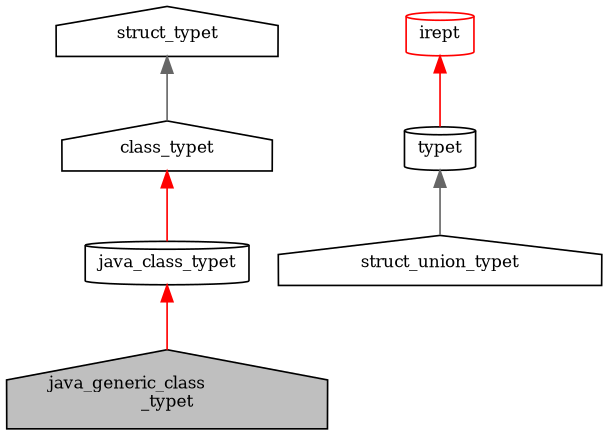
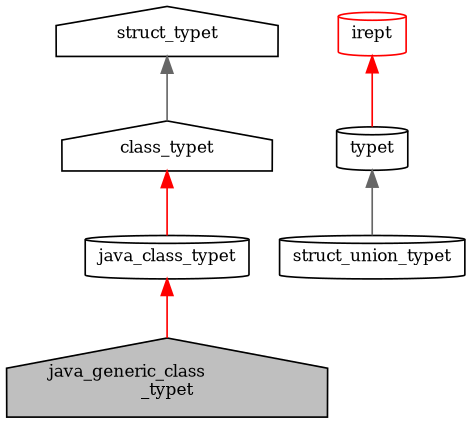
node "struct_union_typet": shape house -> cylinder
